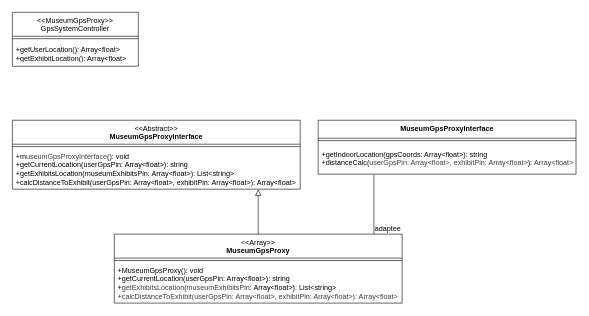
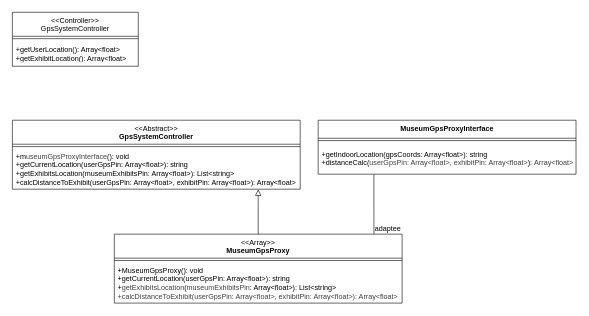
node "<<MuseumGpsProxy>> GpsSystemController": label "<<MuseumGpsProxy>> GpsSystemController" -> "<<Controller>> GpsSystemController"
node "<<Abstract>> MuseumGpsProxyInterface": label "<<Abstract>> MuseumGpsProxyInterface" -> "<<Abstract>> GpsSystemController"
